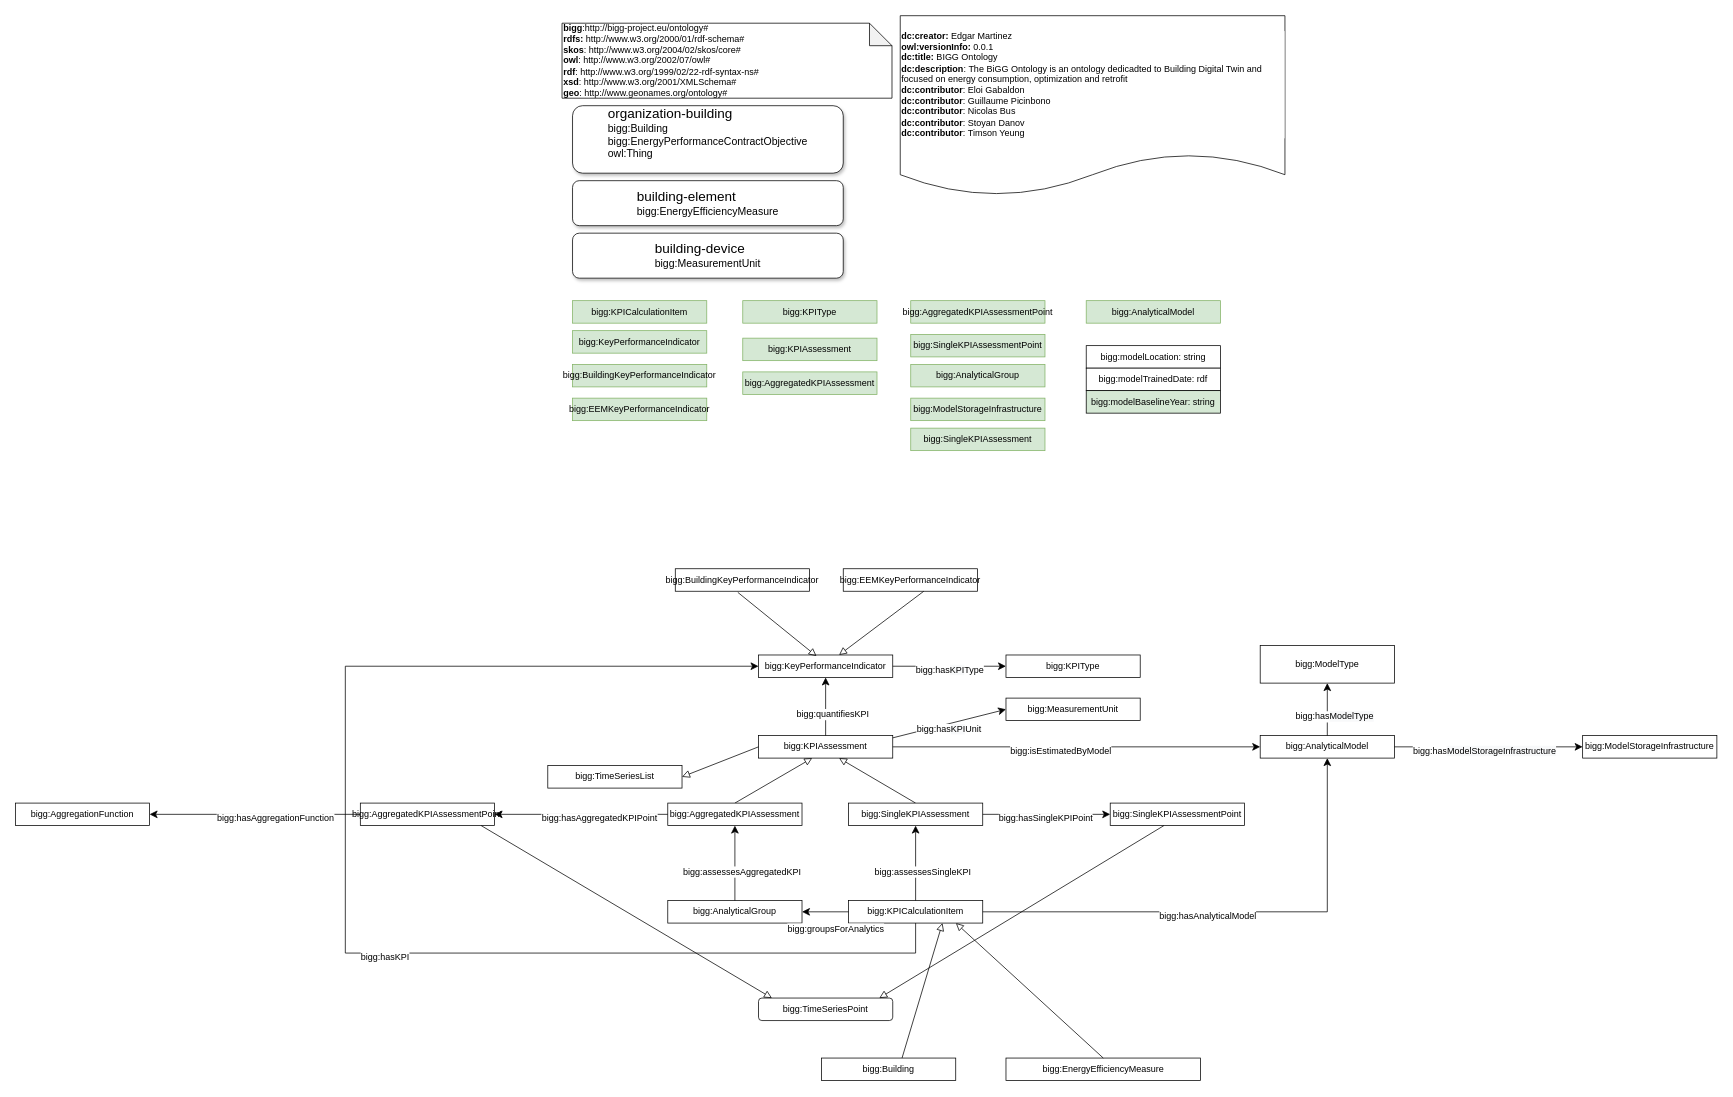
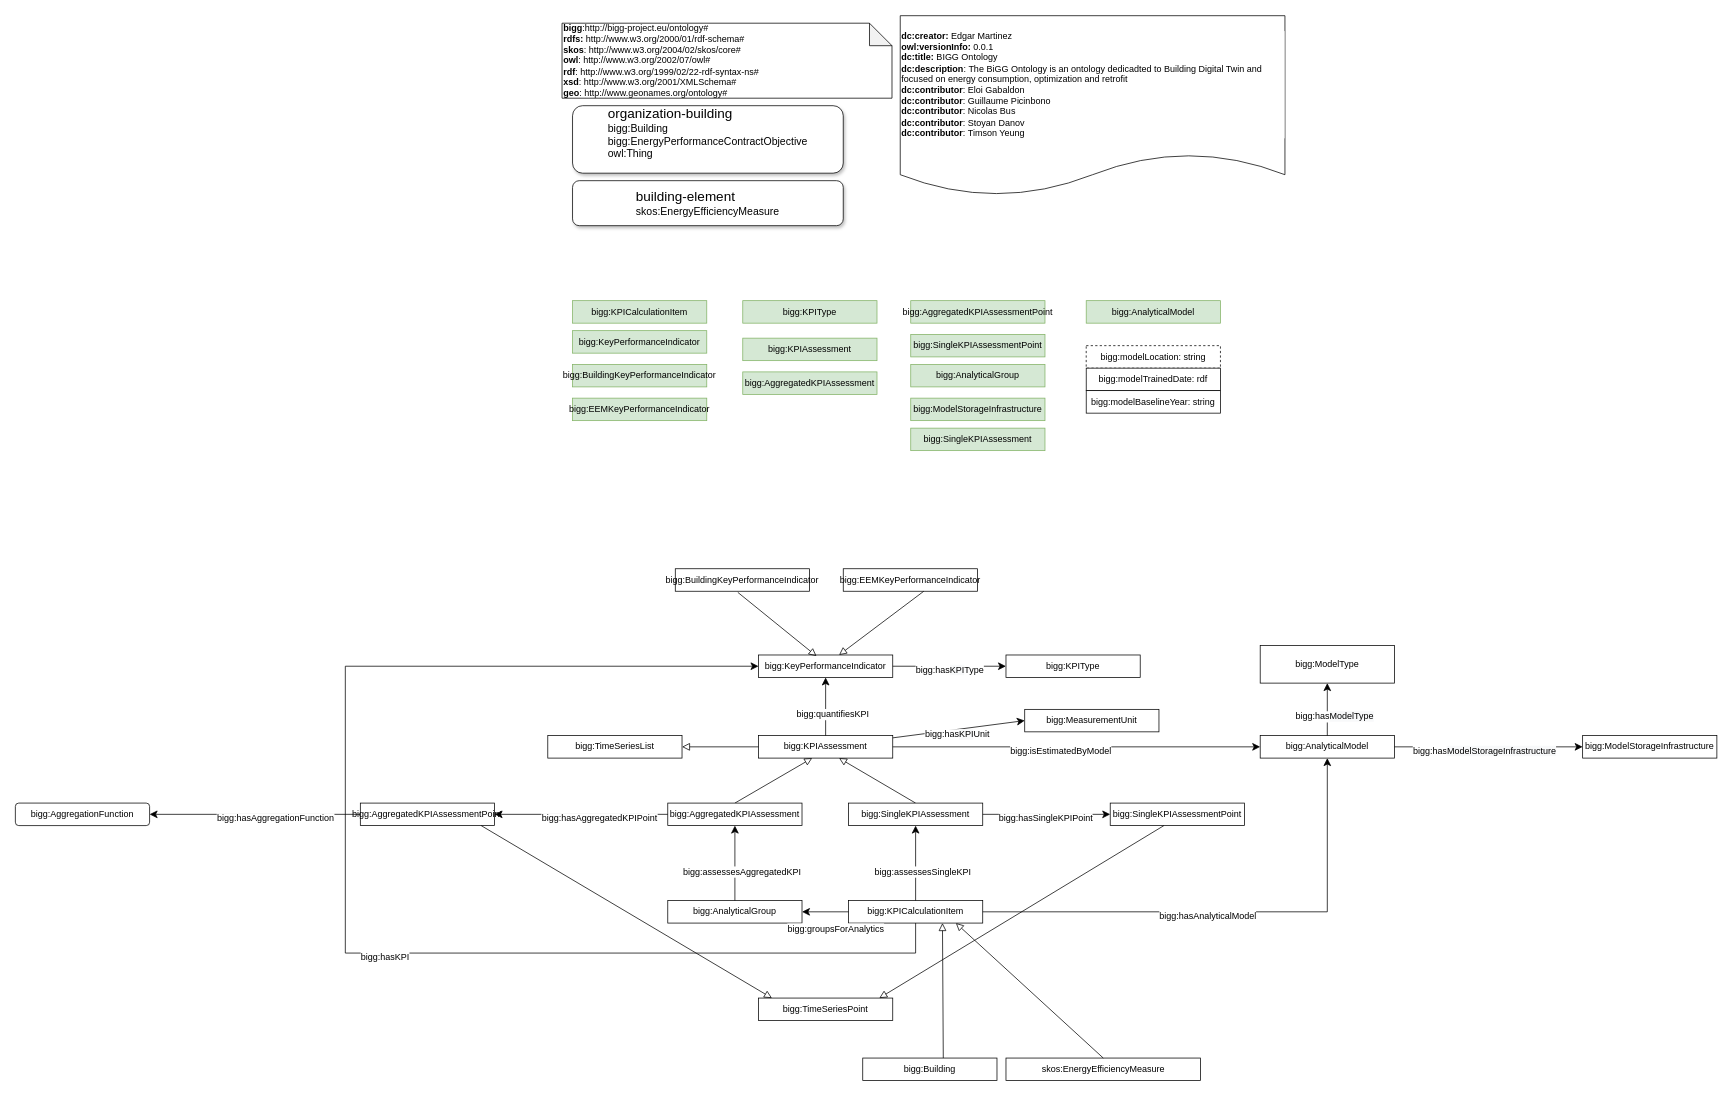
node "building-element bigg:EnergyEfficiencyMeasure": label "building-element bigg:EnergyEfficiencyMeasure" -> "building-element skos:EnergyEfficiencyMeasure"
node "building-device bigg:MeasurementUnit": removed
node "bigg:modelLocation: string": style solid -> dashed
node "bigg:modelBaselineYear: string": fillcolor #d5e8d4 -> #ffffff
node "bigg:MeasurementUnit": moved (1073, 709) -> (1092, 720)
node "bigg:TimeSeriesList": moved (615, 777) -> (615, 747)
node "bigg:AggregationFunction": shape rectangle -> rounded rectangle
node "bigg:TimeSeriesPoint": shape rounded rectangle -> rectangle
node "bigg:Building": moved (889, 1069) -> (930, 1069)
node "bigg:EnergyEfficiencyMeasure": label "bigg:EnergyEfficiencyMeasure" -> "skos:EnergyEfficiencyMeasure"
